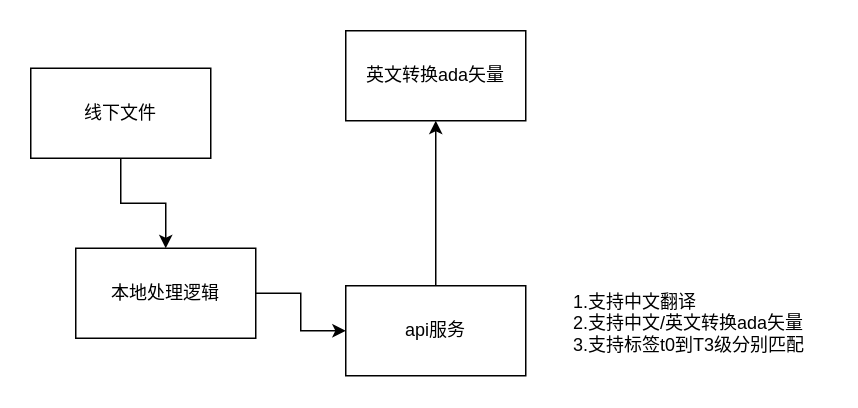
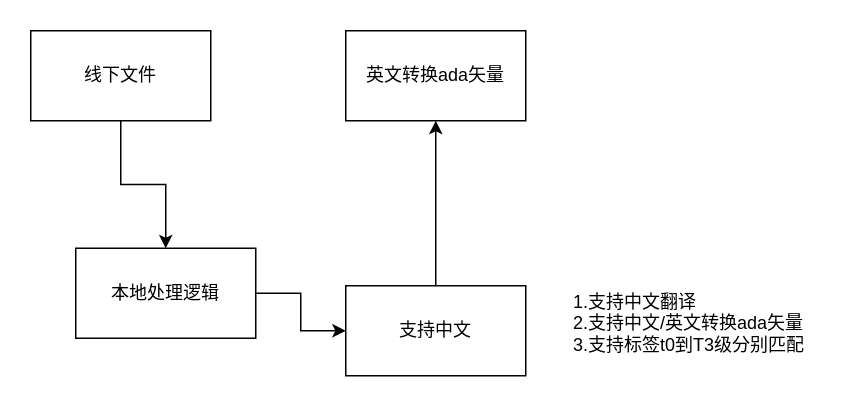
node "线下文件": moved (121, 113) -> (121, 76)
node "api服务": label "api服务" -> "支持中文"
